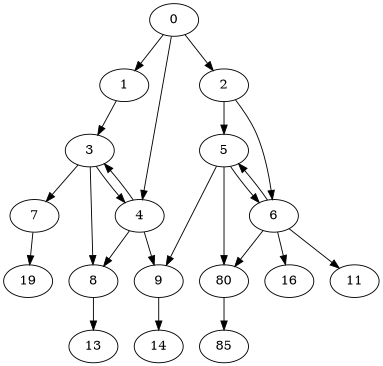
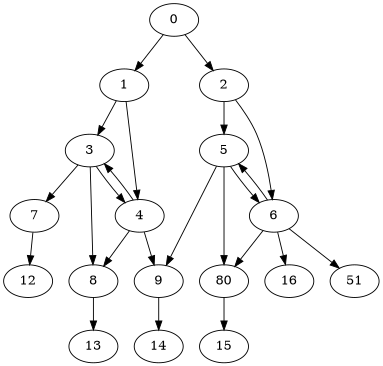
edge "0" -> "4": now "1" -> "4"
node "19": label "19" -> "12"
node "11": label "11" -> "51"
node "85": label "85" -> "15"
